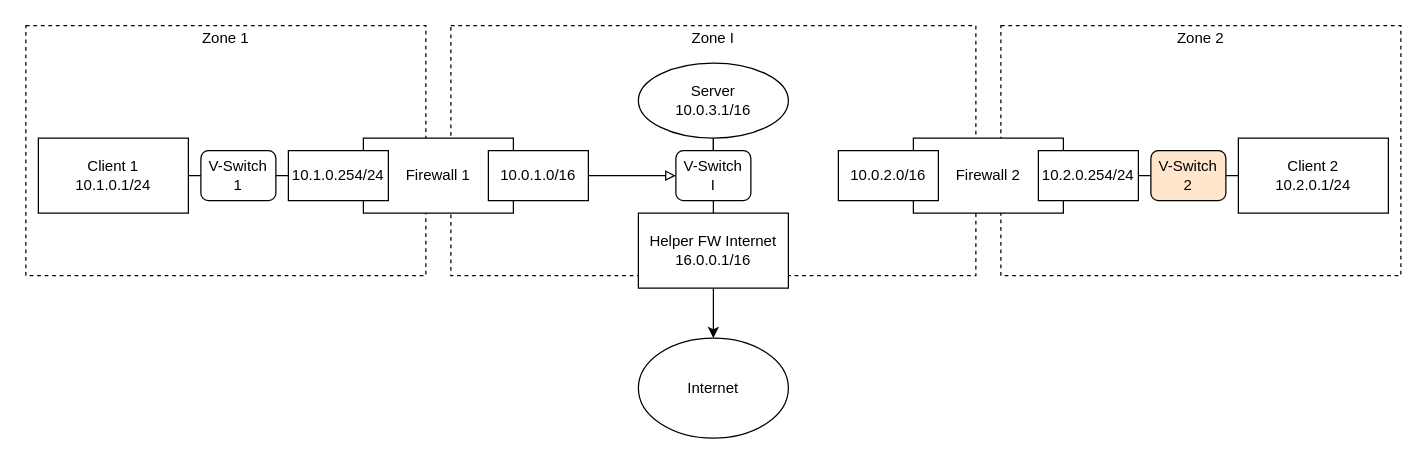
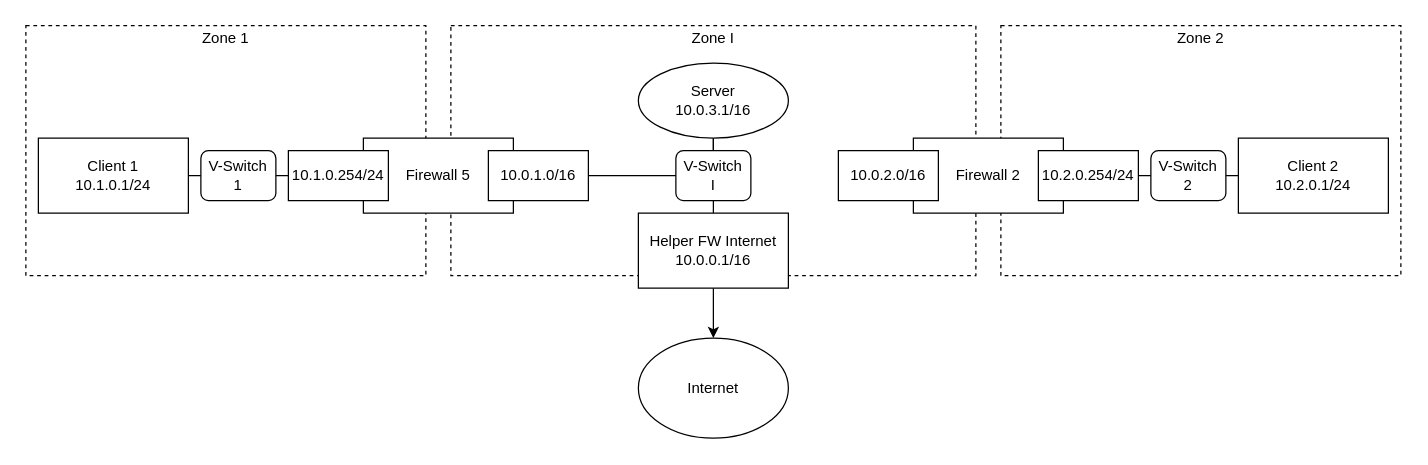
node "Firewall 1": label "Firewall 1" -> "Firewall 5"
edge "10.0.1.0/16" -> "V-Switch I": arrowhead block -> none
node "V-Switch 2": fillcolor #ffe6cc -> #ffffff
node "Helper FW Internet 16.0.0.1/16": label "Helper FW Internet 16.0.0.1/16" -> "Helper FW Internet 10.0.0.1/16"
